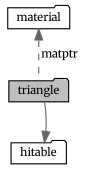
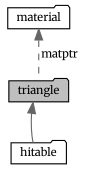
edge "triangle" -> "hitable": reversed
